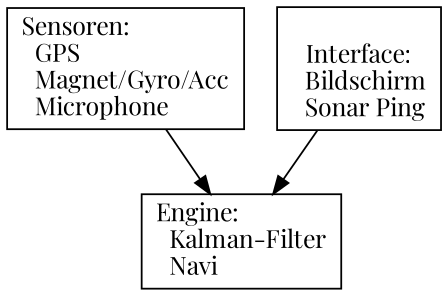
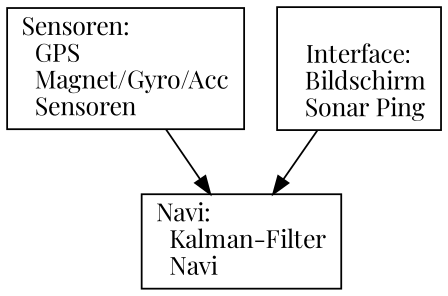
node "Sensoren: GPS Magnet/Gyro/Acc Microphone": label "Sensoren: GPS Magnet/Gyro/Acc Microphone" -> "Sensoren: GPS Magnet/Gyro/Acc Sensoren"
node "Engine: Kalman-Filter Navi": label "Engine: Kalman-Filter Navi" -> "Navi: Kalman-Filter Navi"
